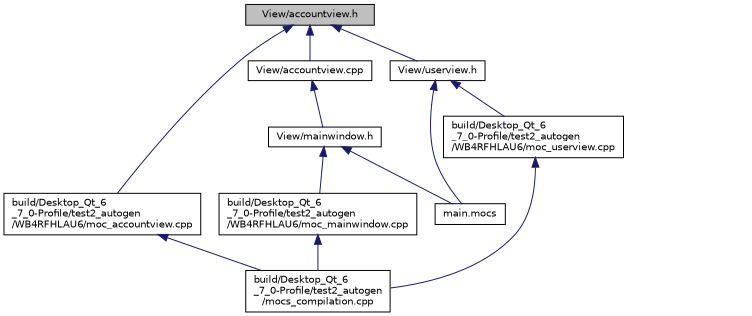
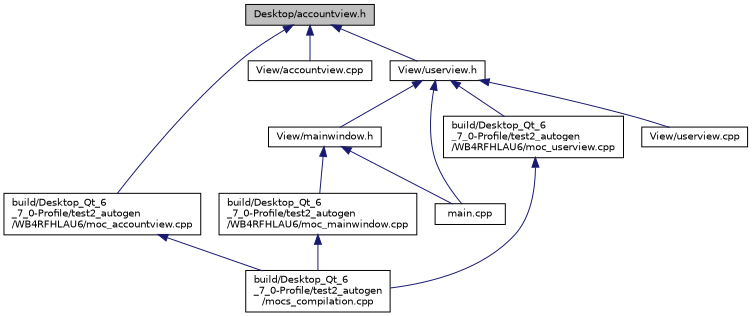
node "View/accountview.h": label "View/accountview.h" -> "Desktop/accountview.h"
edge "View/mainwindow.h" -> "View/accountview.cpp": now "View/mainwindow.h" -> "View/userview.h"
node "View/userview.cpp": added
node "main.mocs": label "main.mocs" -> "main.cpp"
